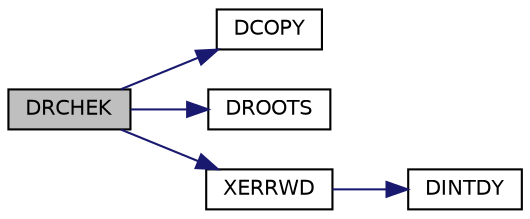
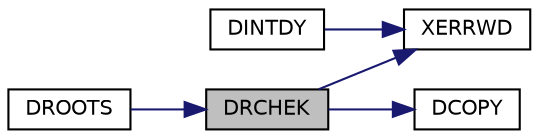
edge "DRCHEK" -> "DROOTS": reversed
edge "XERRWD" -> "DINTDY": reversed
